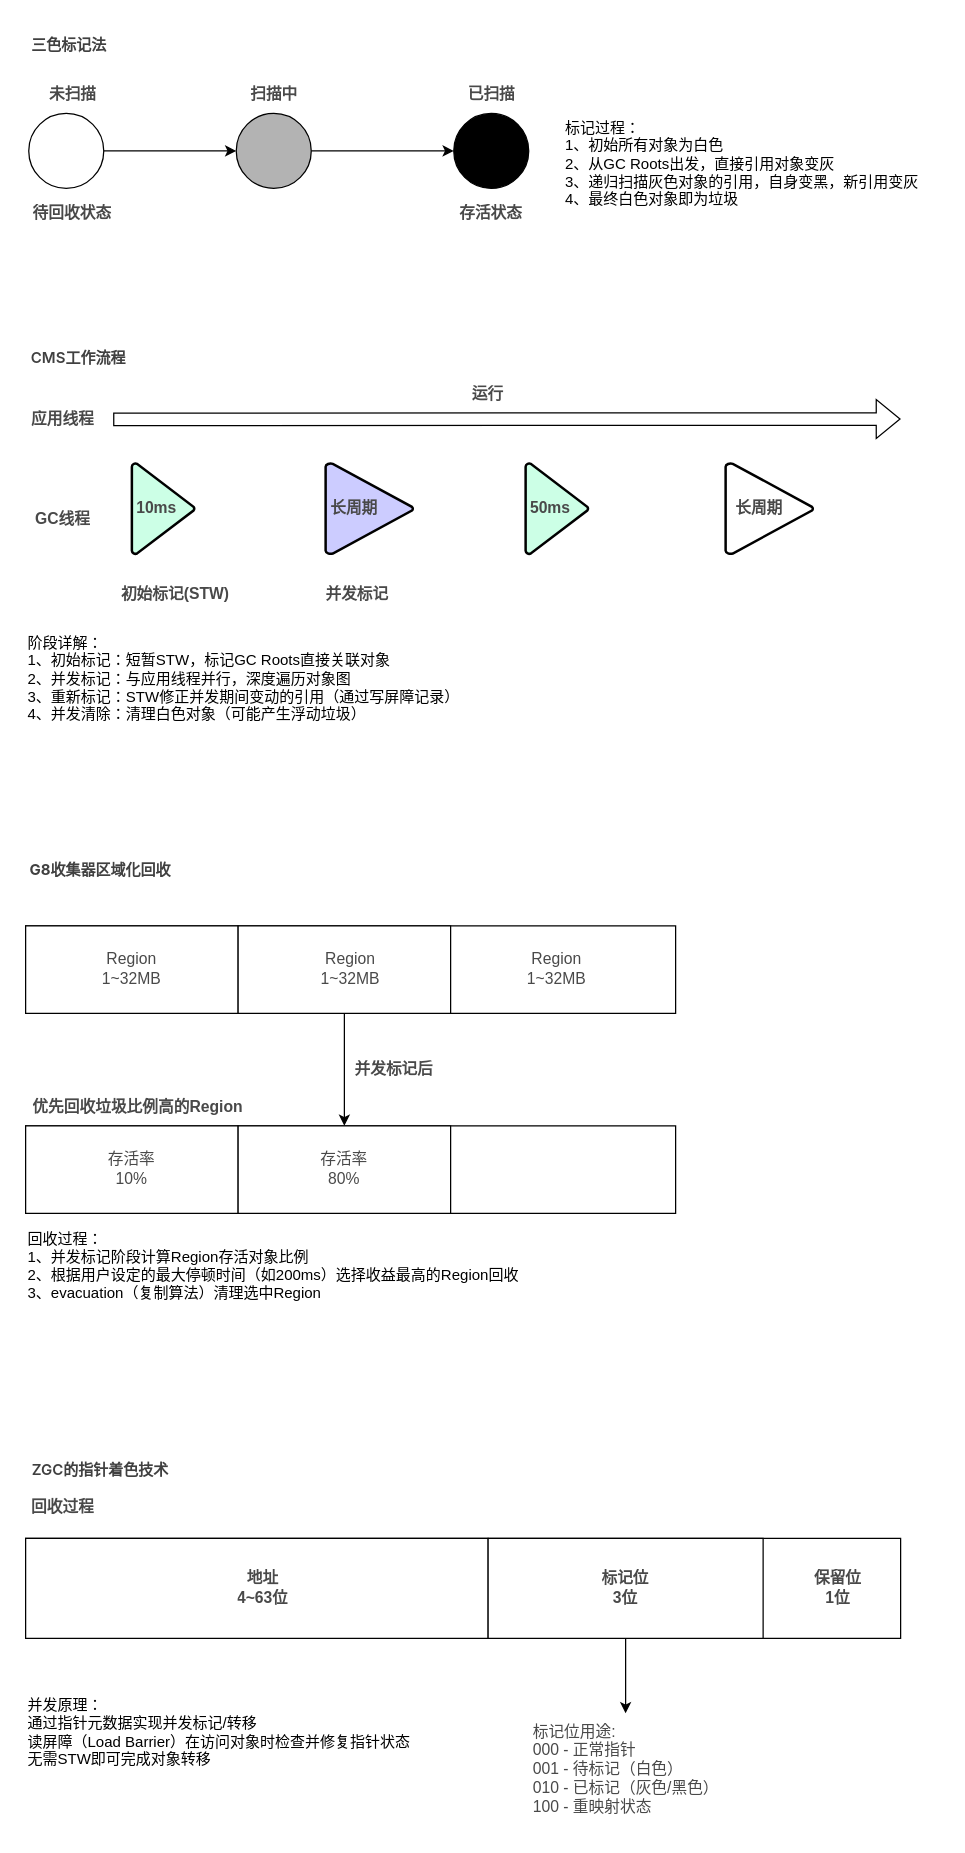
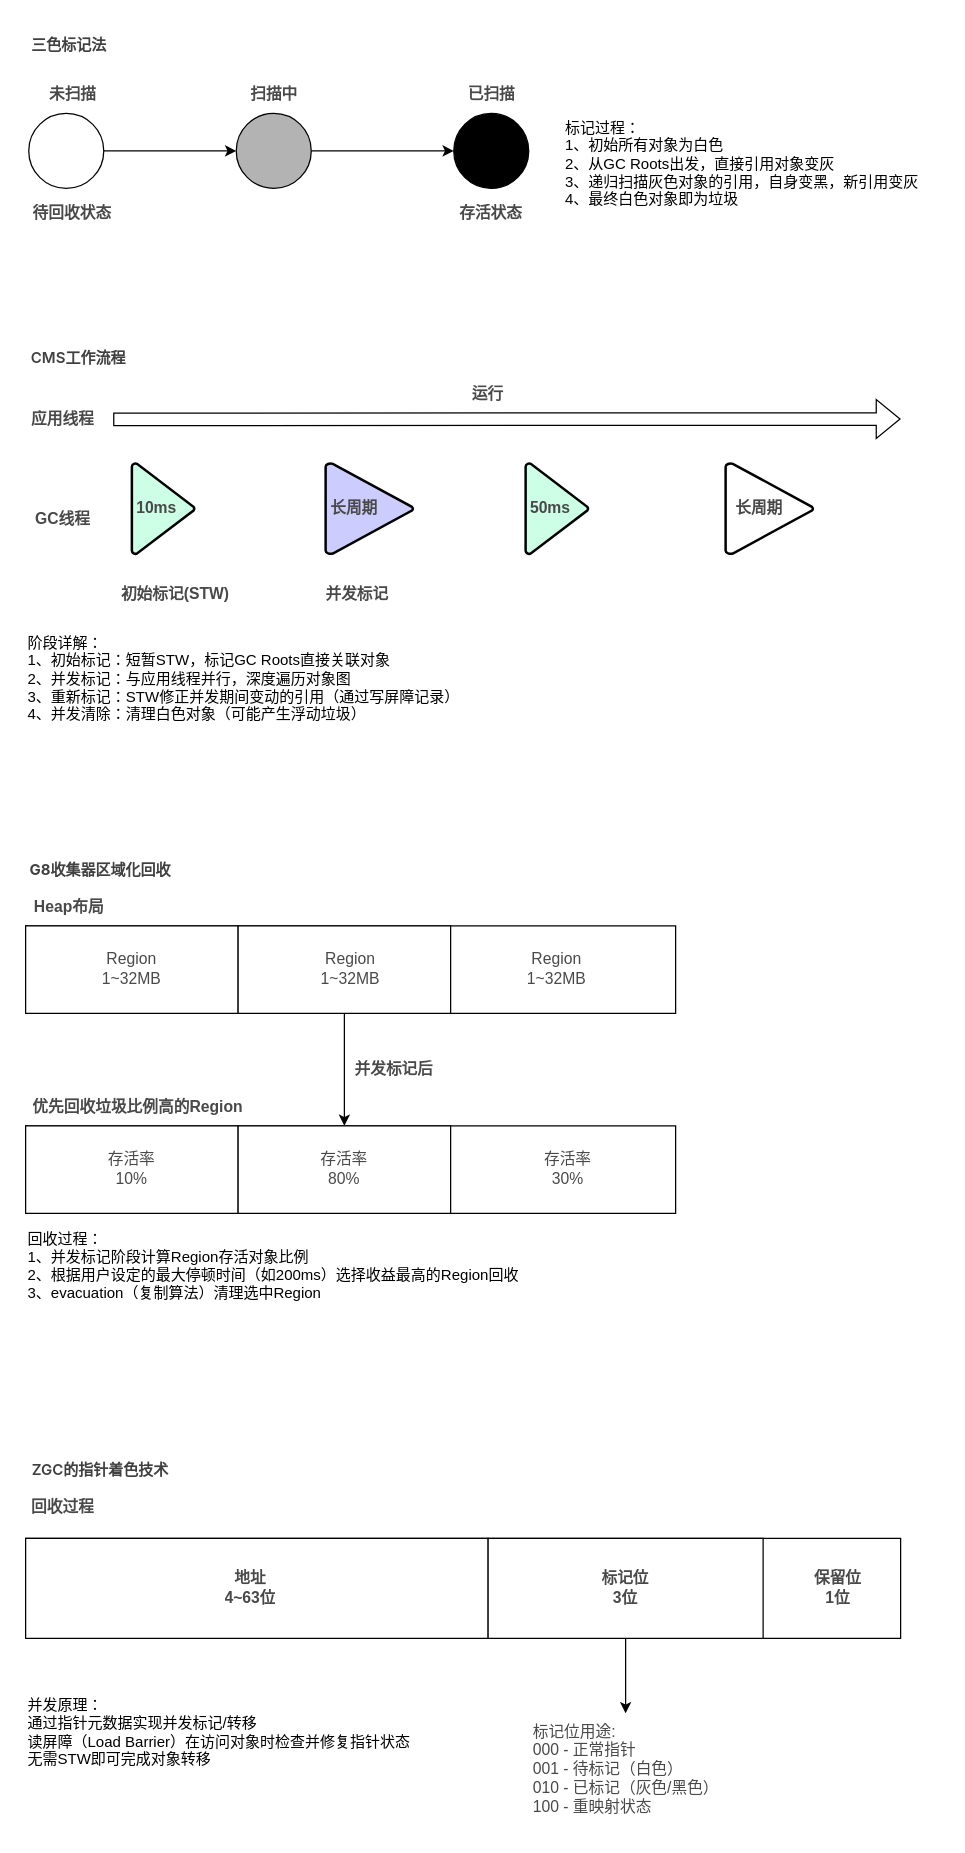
node "Heap布局": added
node "存活率30%": added
node "地址4~63位": moved (263, 1588) -> (251, 1588)
